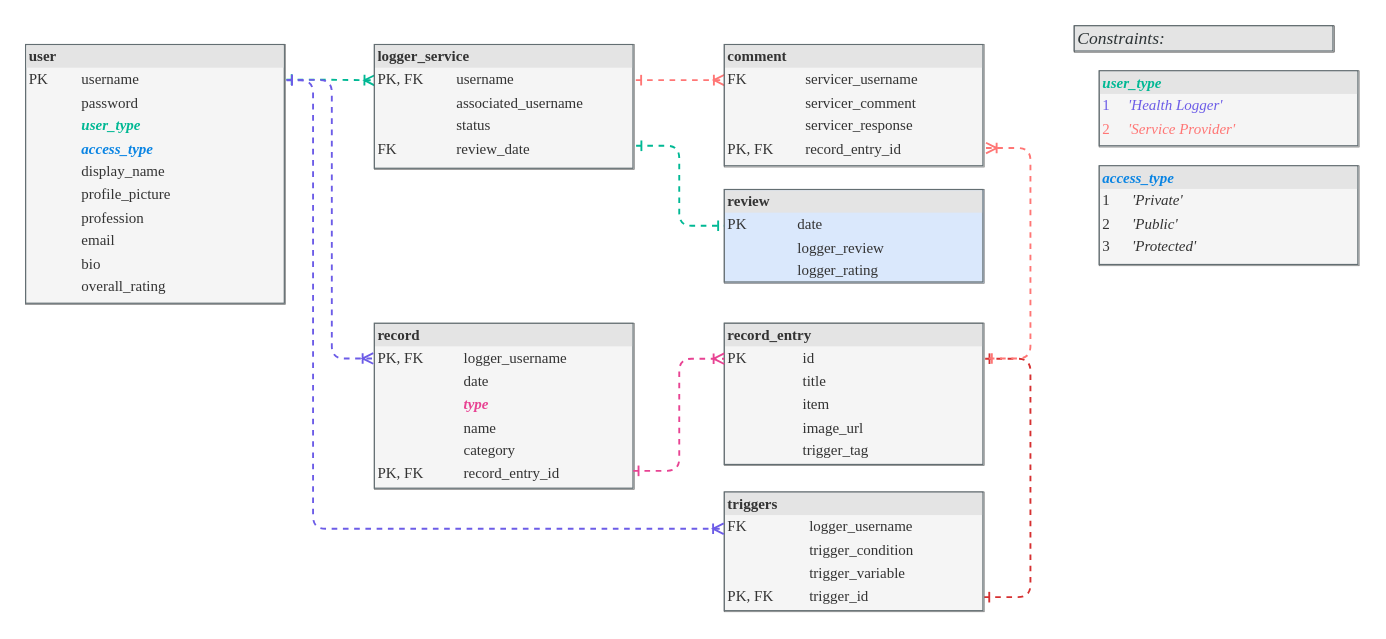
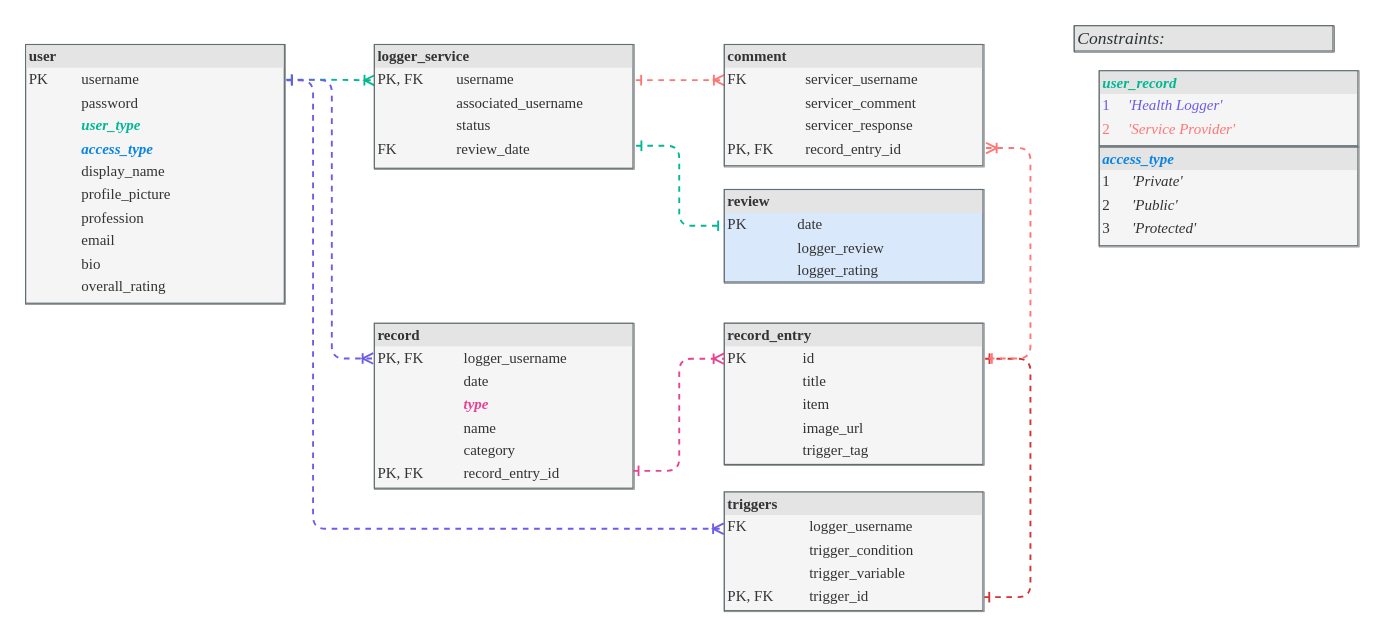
node "user_type 1 'Health Logger' 2 'Service Provider'": label "user_type 1 'Health Logger' 2 'Service Provider'" -> "user_record 1 'Health Logger' 2 'Service Provider'"
node "access_type 1 'Private' 2 'Public' 3 'Protected'": moved (1229, 216) -> (1229, 197)
